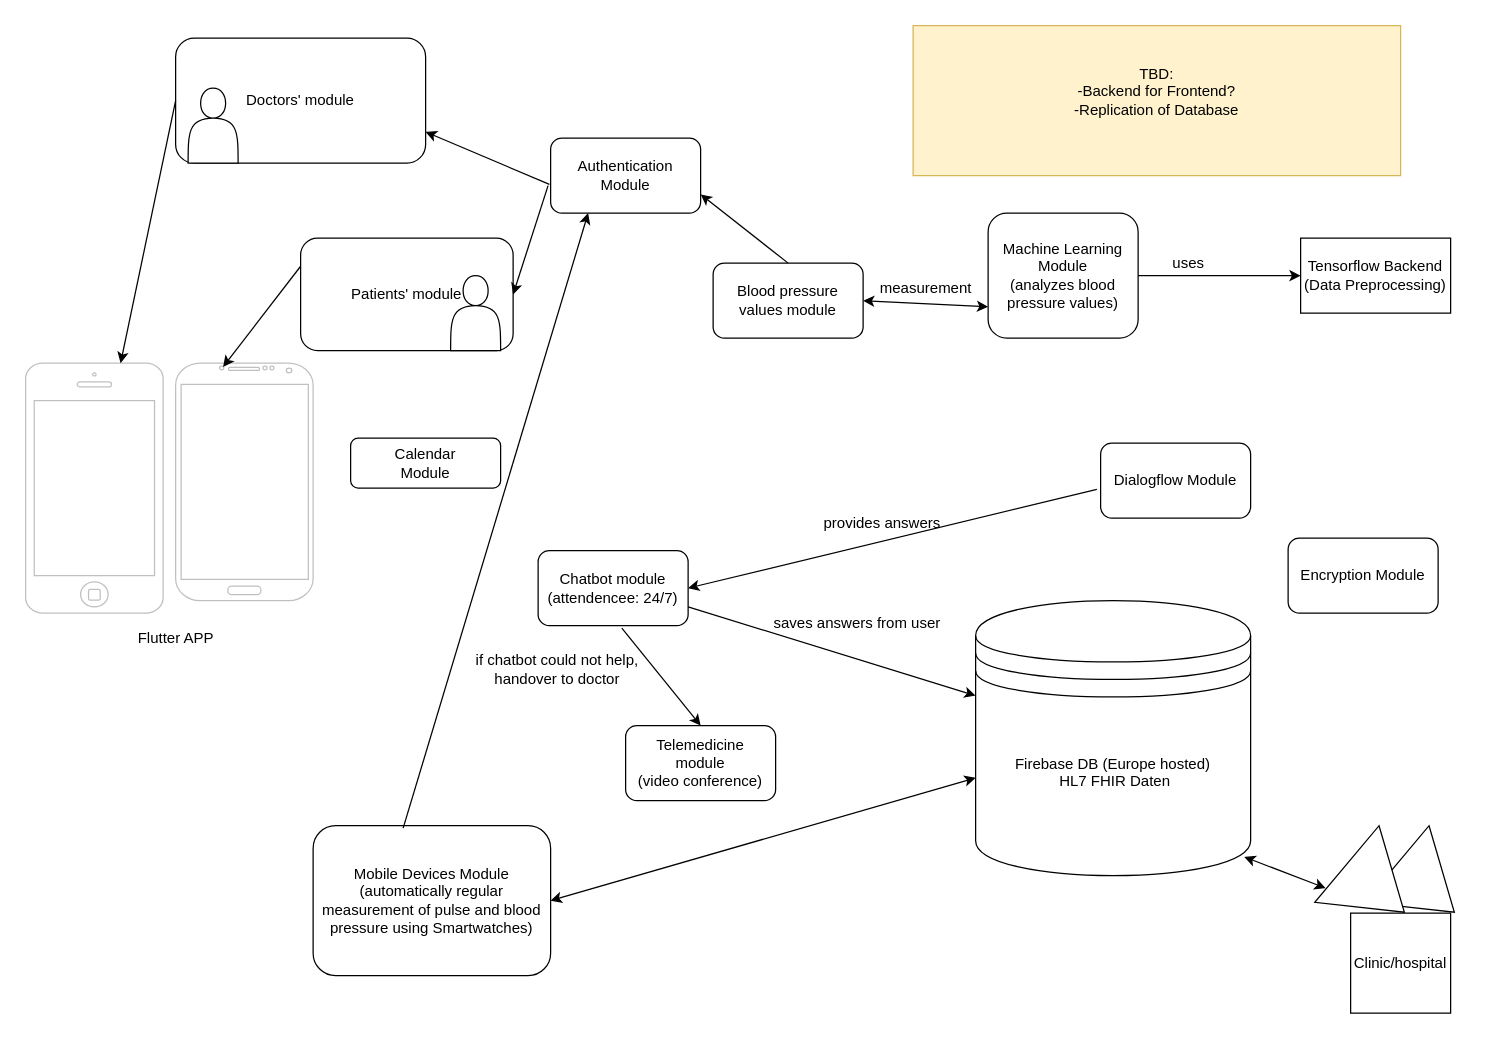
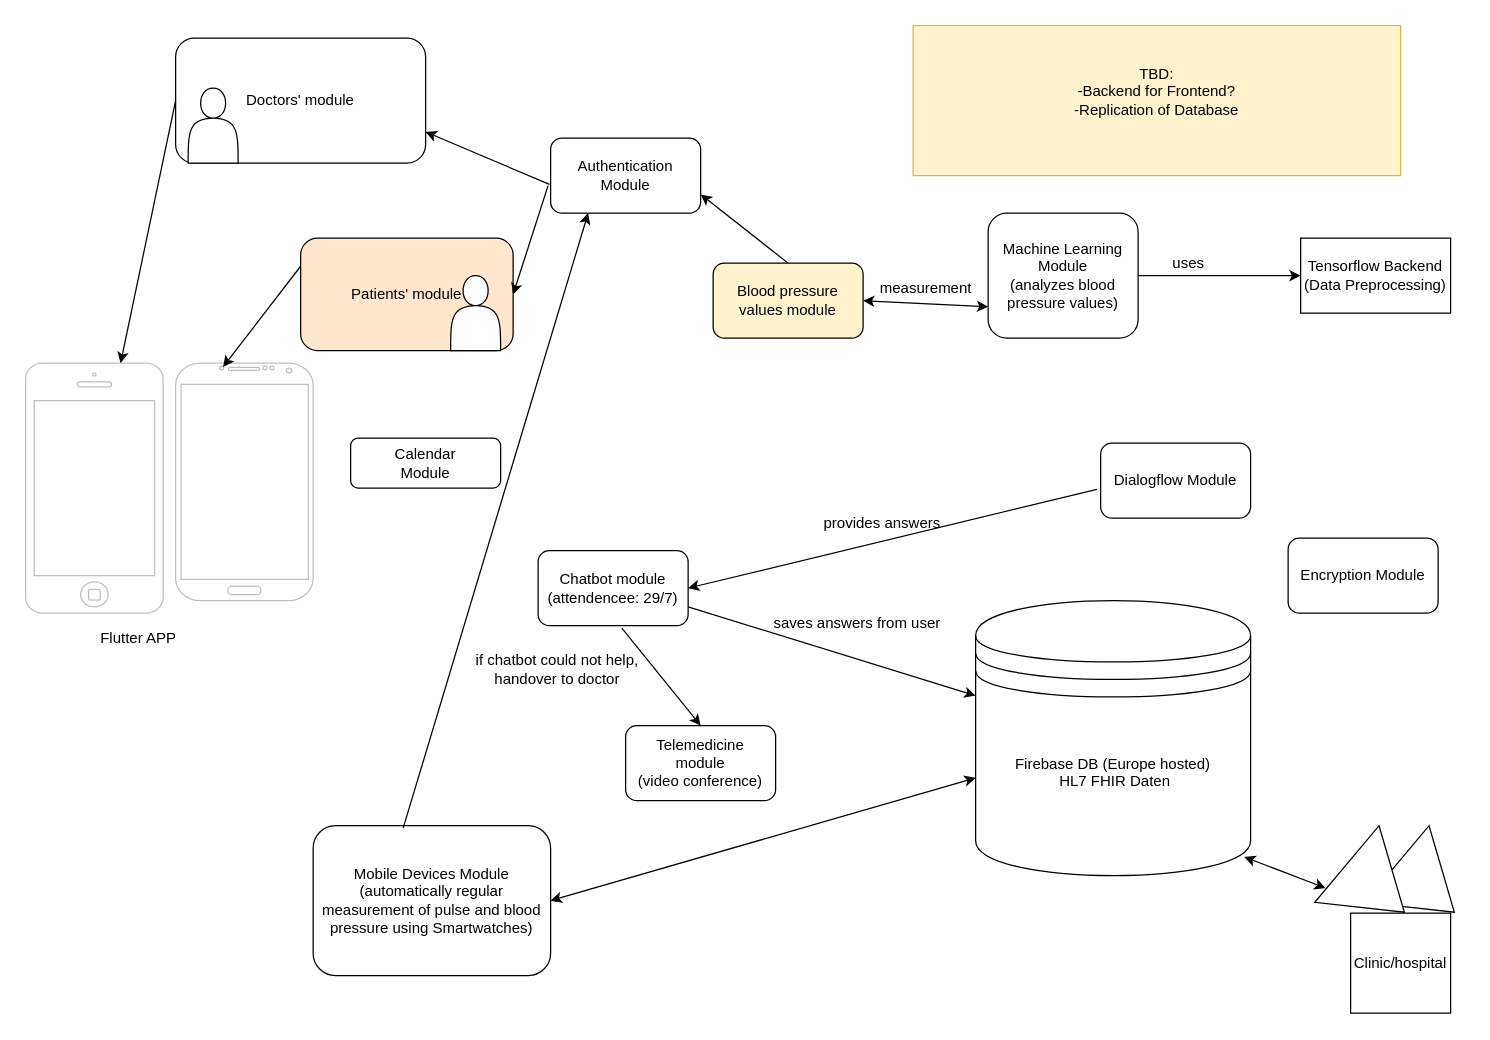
node "Patients' module": fillcolor #ffffff -> #ffe6cc
node "Blood pressure values module": fillcolor #ffffff -> #fff2cc
node "Chatbot module (attendencee: 24/7)": label "Chatbot module (attendencee: 24/7)" -> "Chatbot module (attendencee: 29/7)"
node "Flutter APP": moved (176, 638) -> (138, 638)
